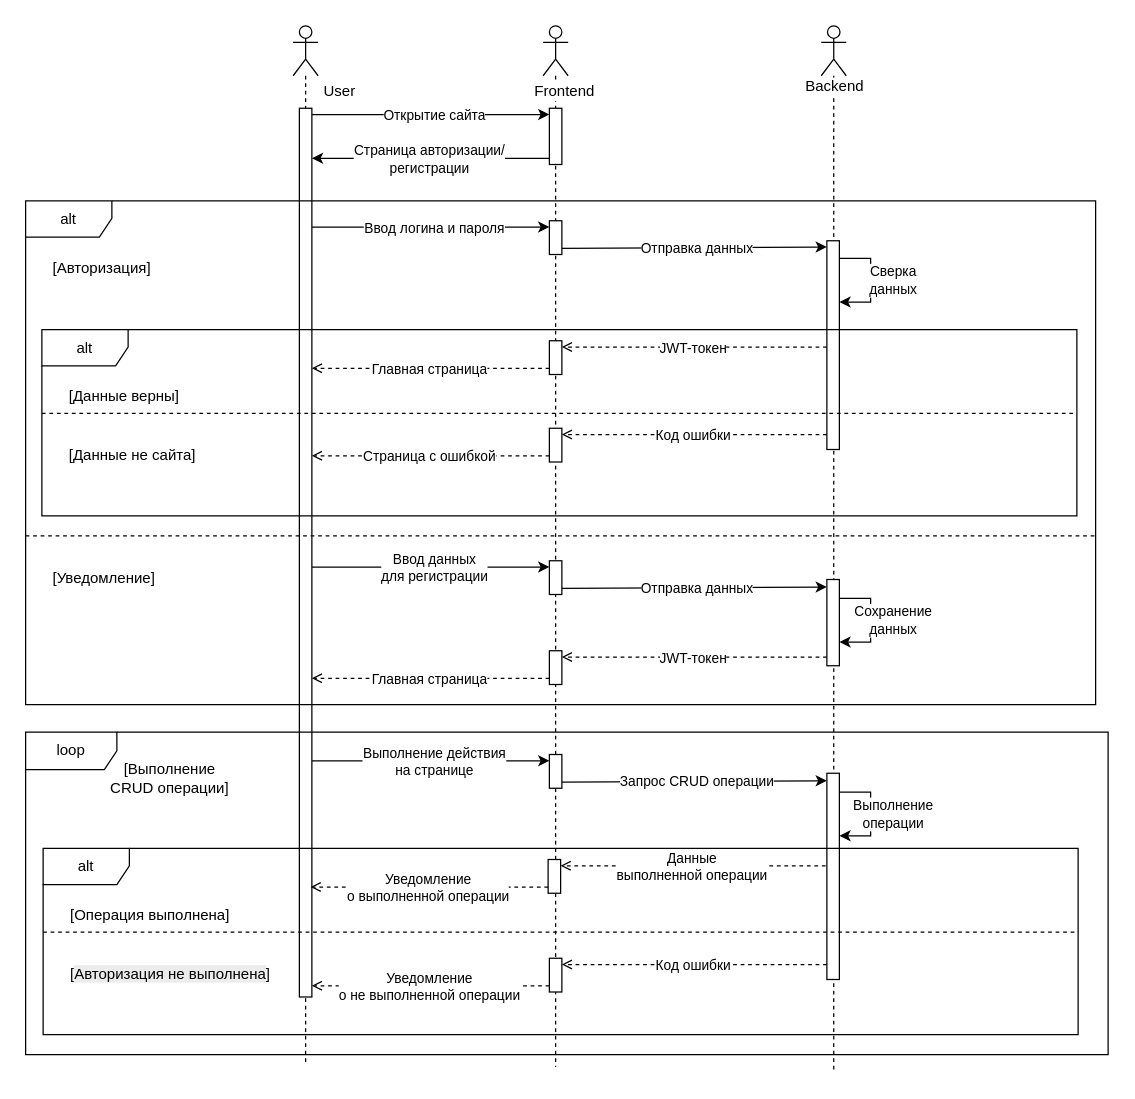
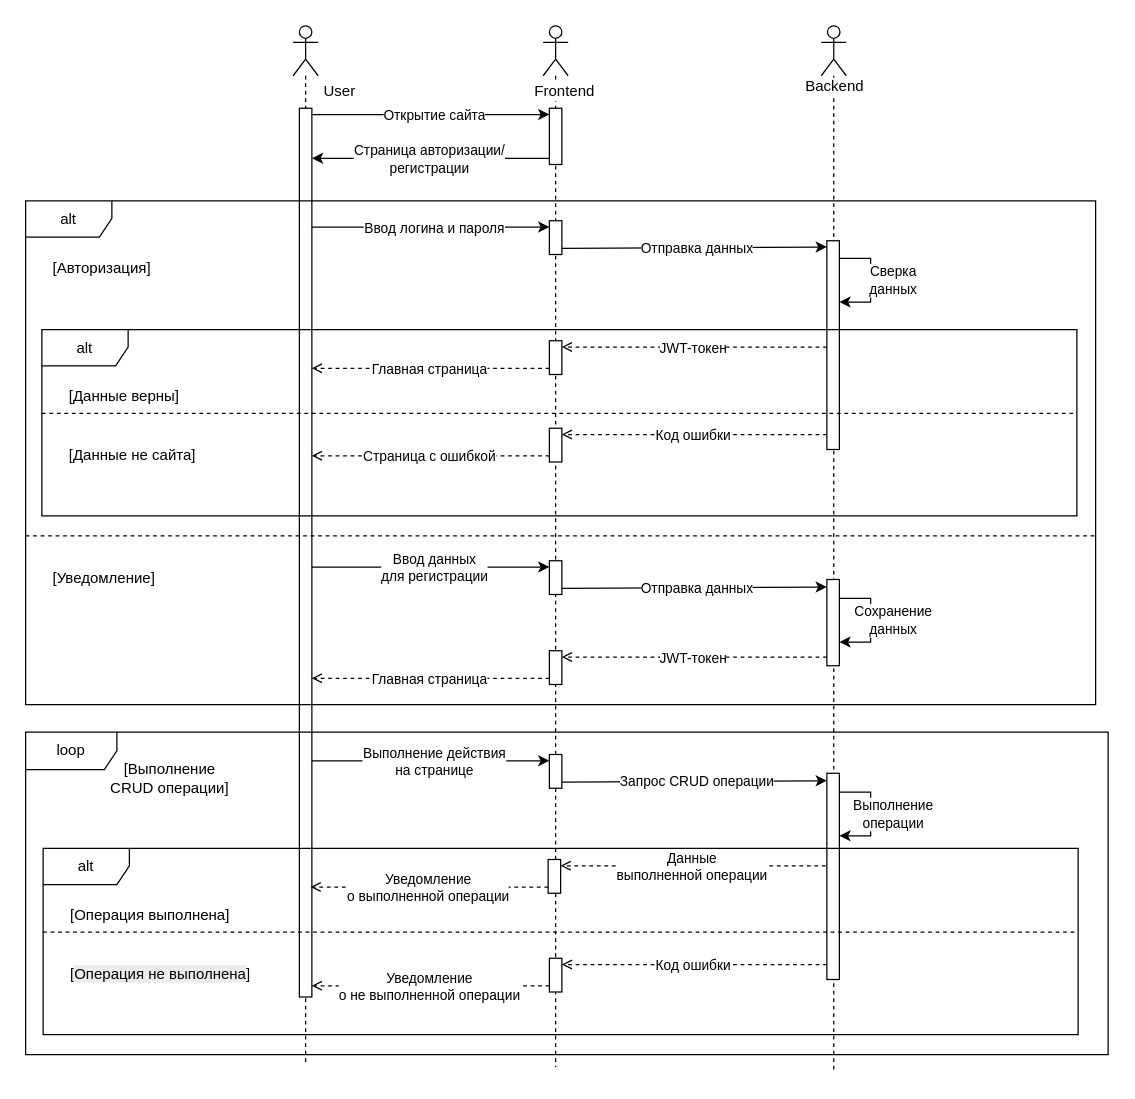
node "[Авторизация не выполнена]": label "[Авторизация не выполнена]" -> "[Операция не выполнена]"
